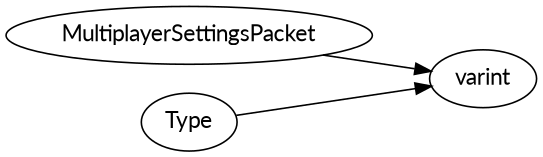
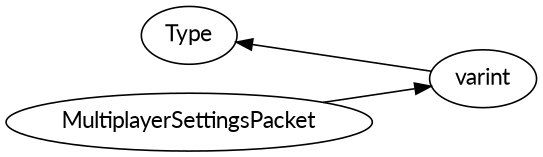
edge "Type" -> "varint": reversed
